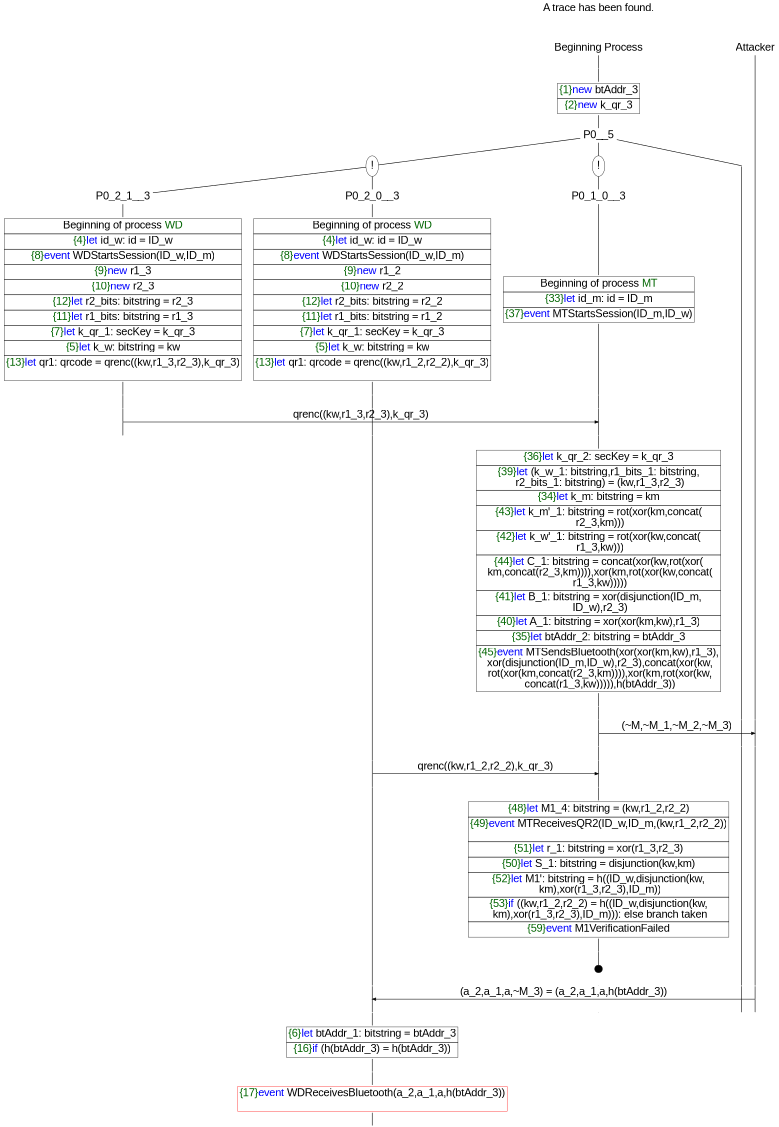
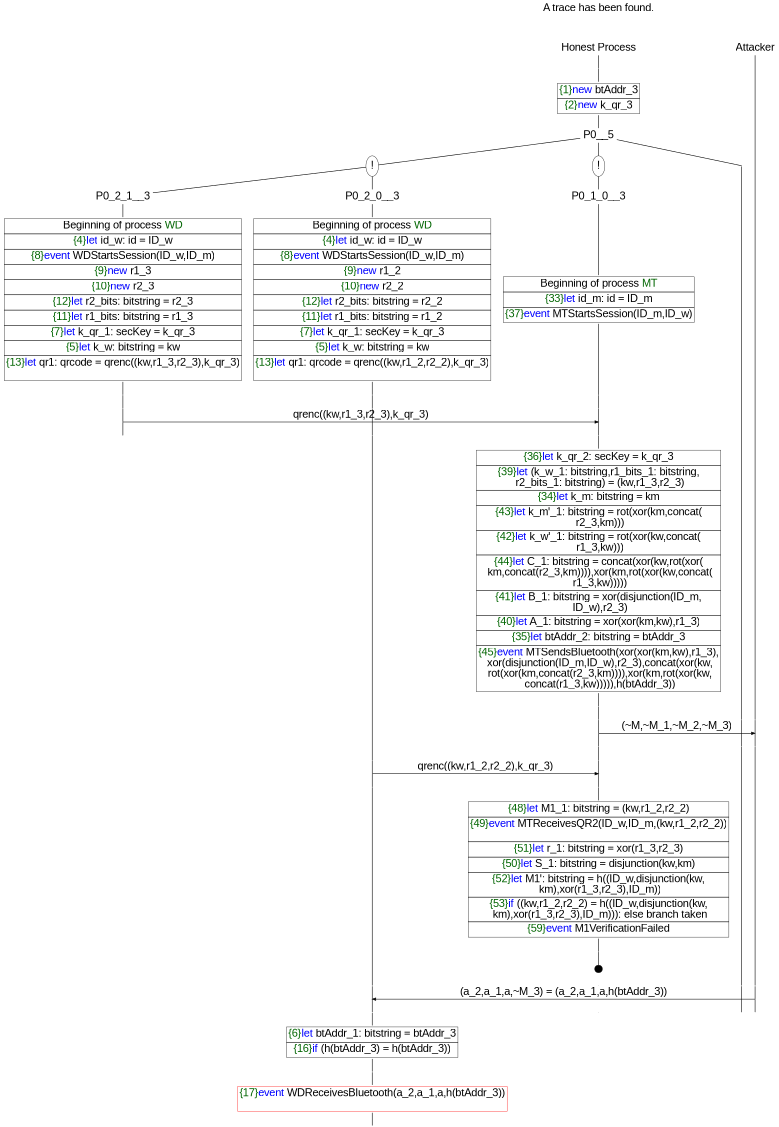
node "Beginning Process": label "Beginning Process" -> "Honest Process"
node "{48}": text "M1_4: bitstring = (kw,r1_2,r2_2)" -> "M1_1: bitstring = (kw,r1_2,r2_2)"
